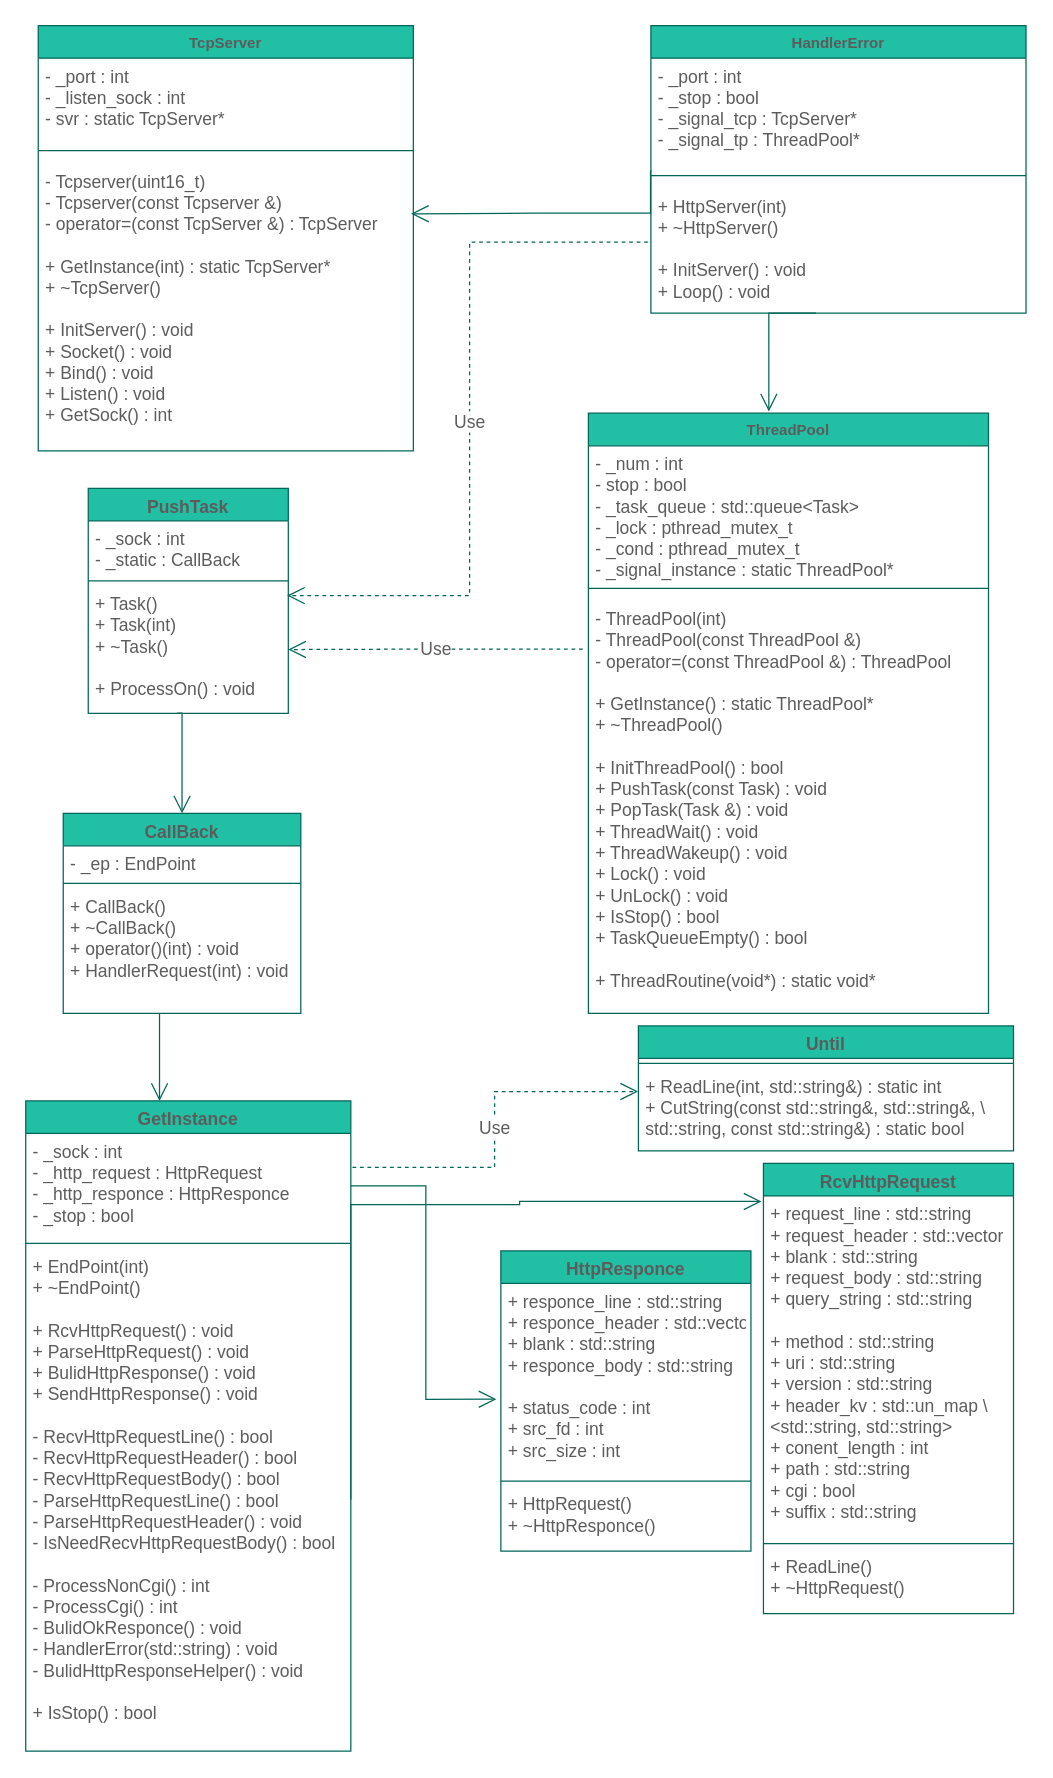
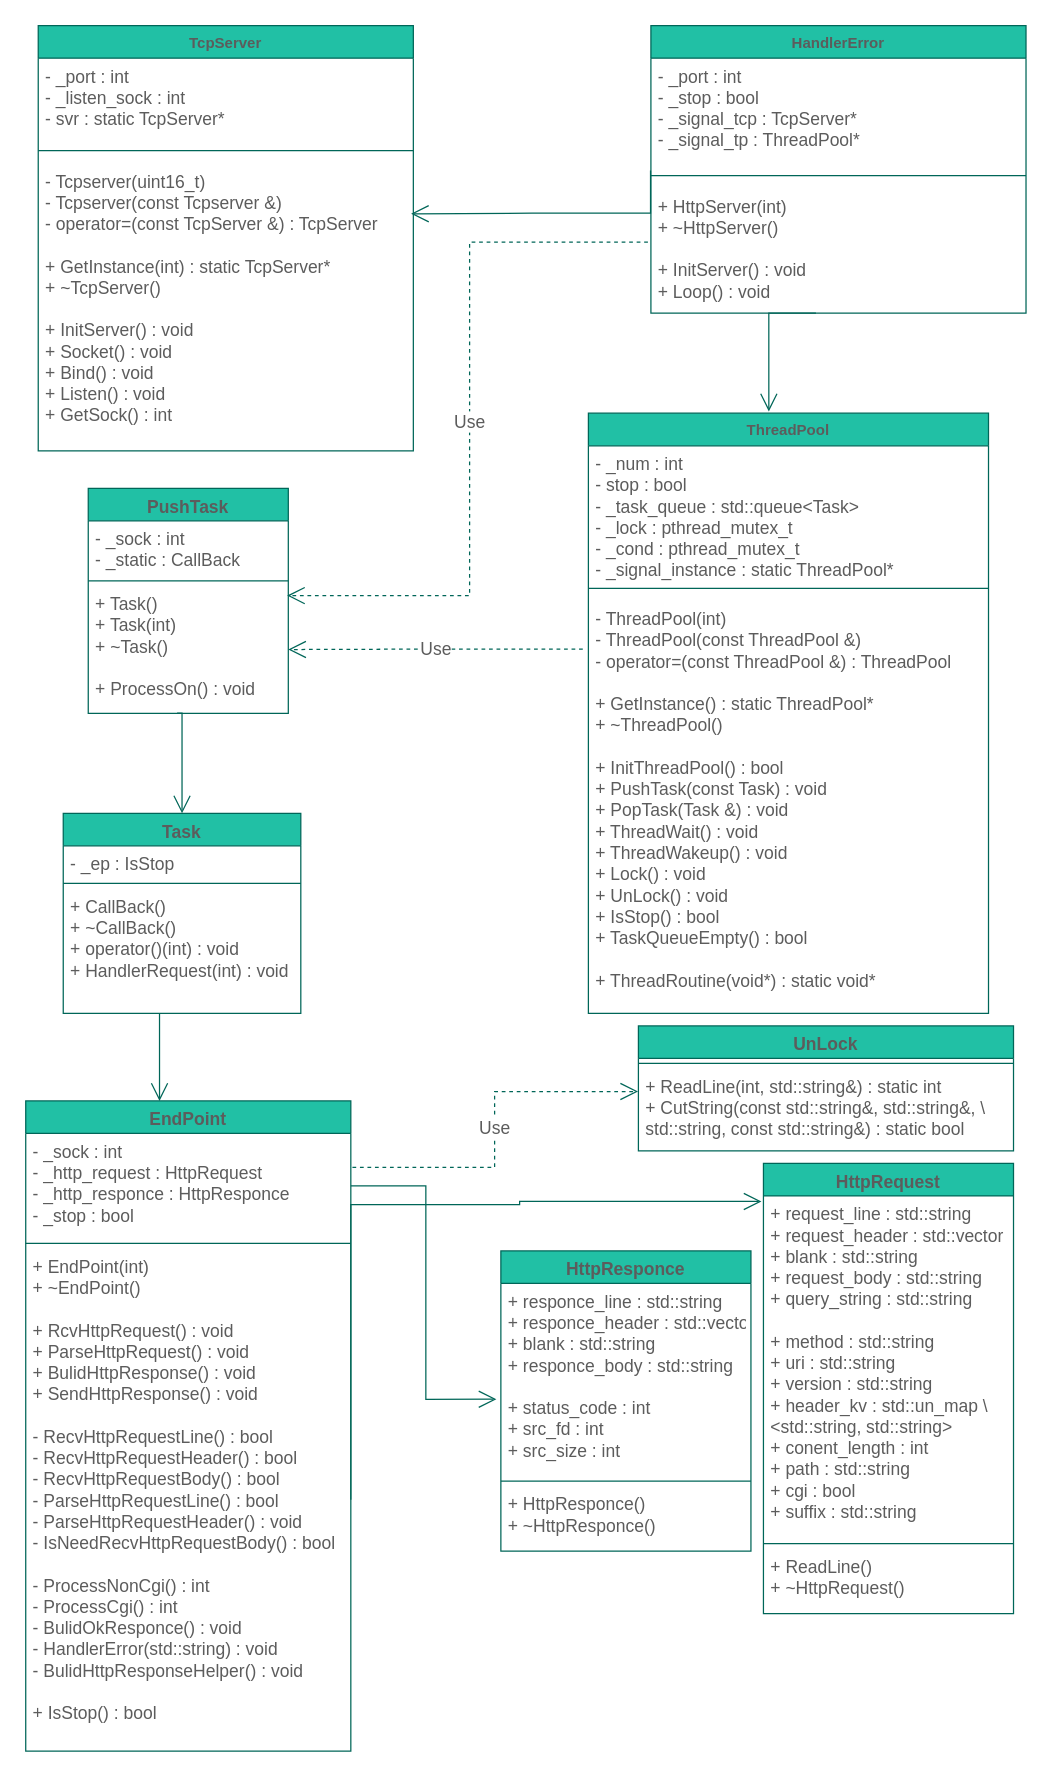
node "CallBack": label "CallBack" -> "Task"
node "- _ep : EndPoint": label "- _ep : EndPoint" -> "- _ep : IsStop"
node "Until": label "Until" -> "UnLock"
node "GetInstance": label "GetInstance" -> "EndPoint"
node "RcvHttpRequest": label "RcvHttpRequest" -> "HttpRequest"
node "+ HttpRequest() + ~HttpResponce()": label "+ HttpRequest() + ~HttpResponce()" -> "+ HttpResponce() + ~HttpResponce()"
